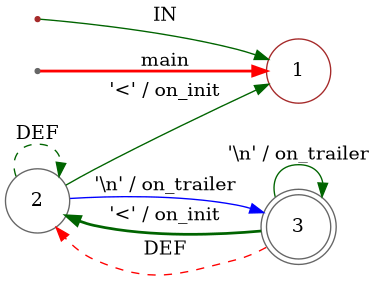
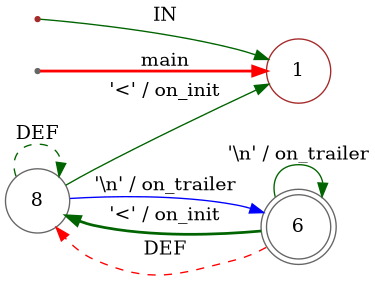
node "2": label "2" -> "8"
node "3": label "3" -> "6"
